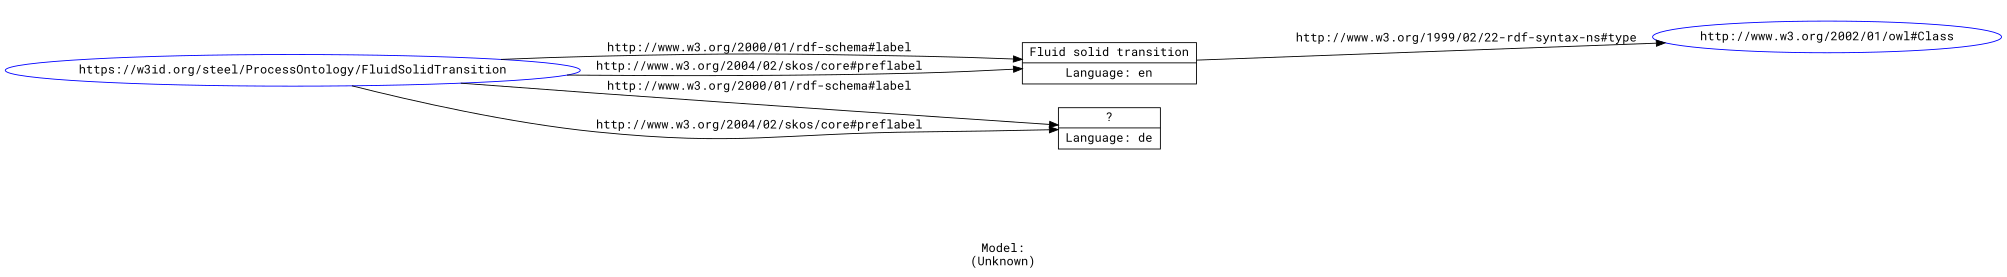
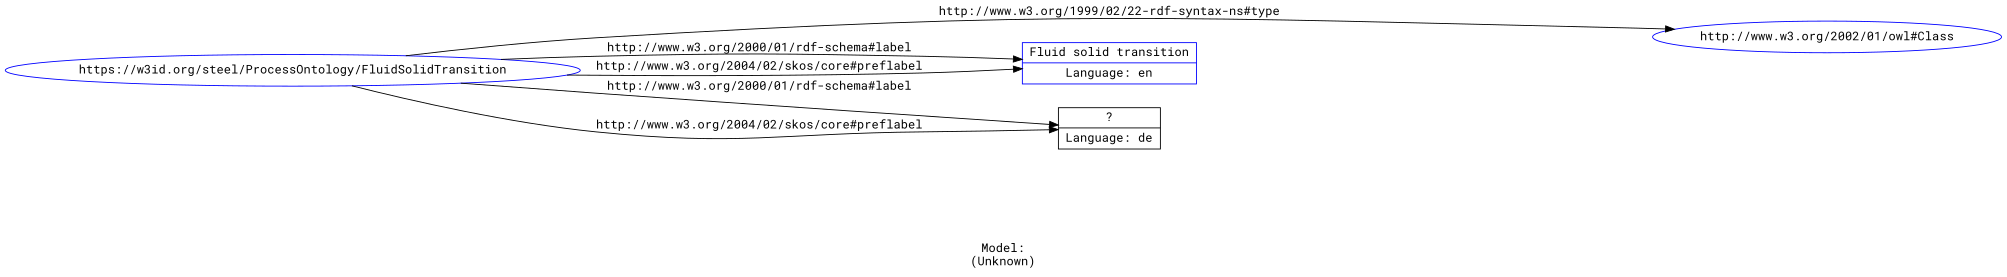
edge "Fluid solid transition" -> "http://www.w3.org/2002/01/owl#Class": now "https://w3id.org/steel/ProcessOntology/FluidSolidTransition" -> "http://www.w3.org/2002/01/owl#Class"
node "Fluid solid transition": color black -> blue
